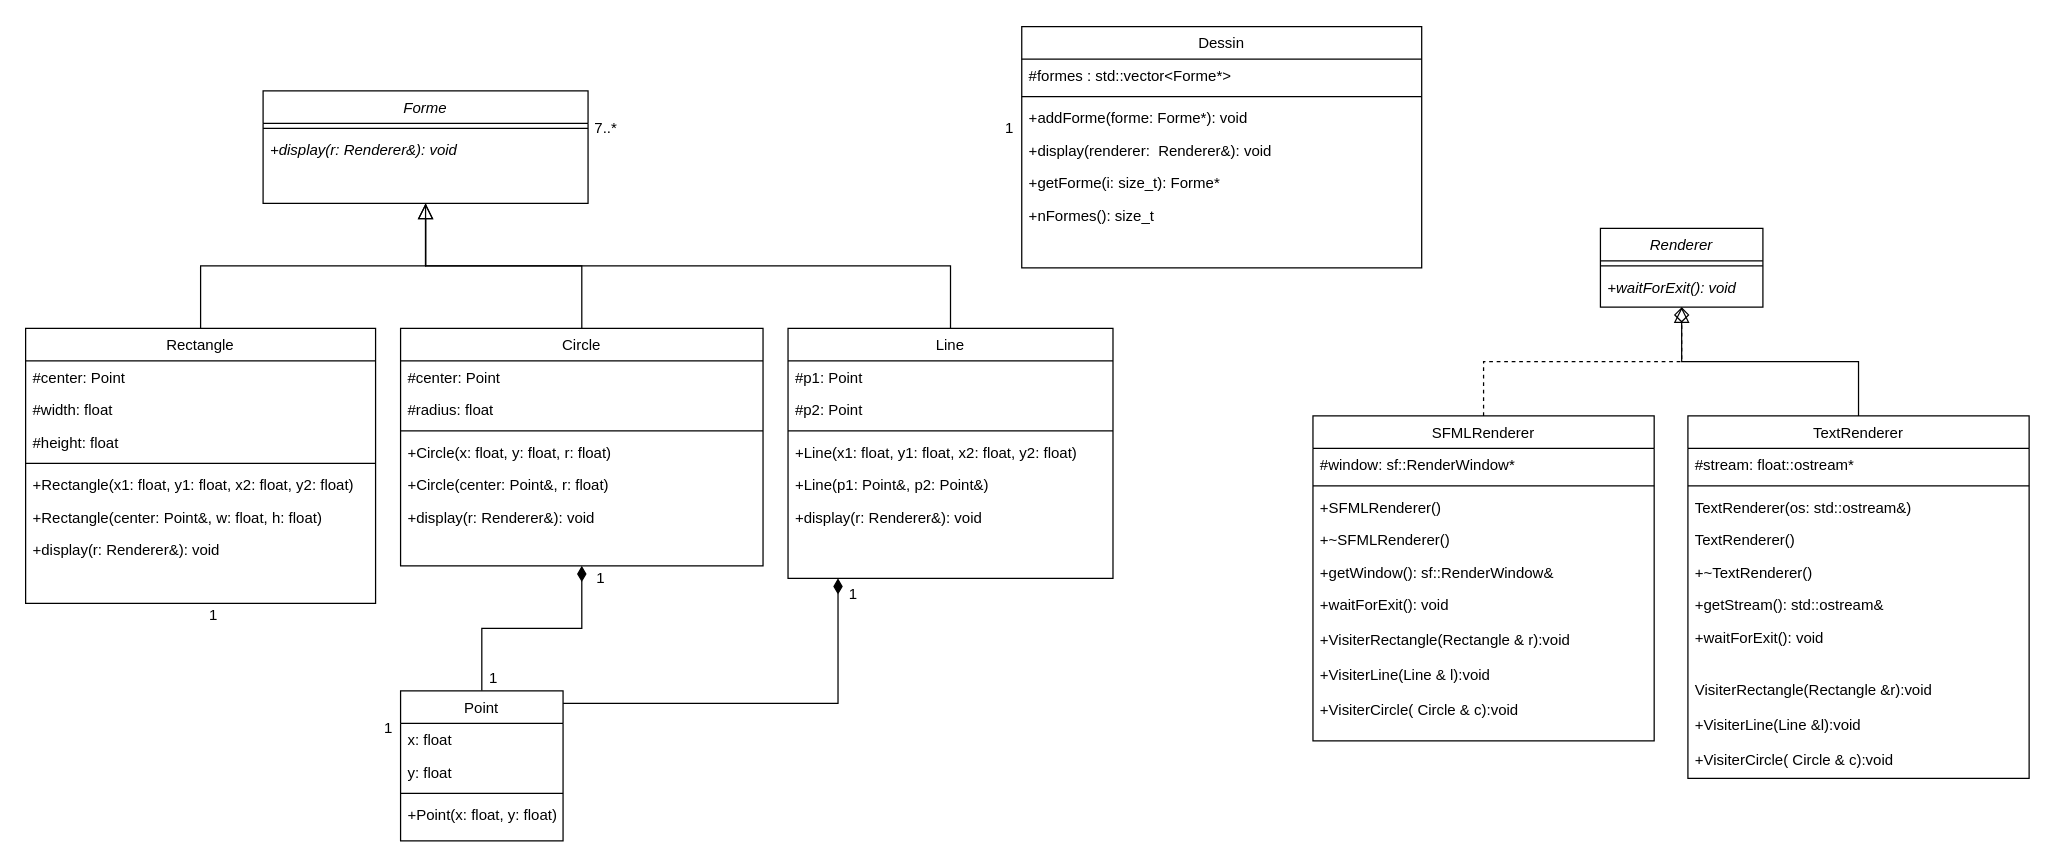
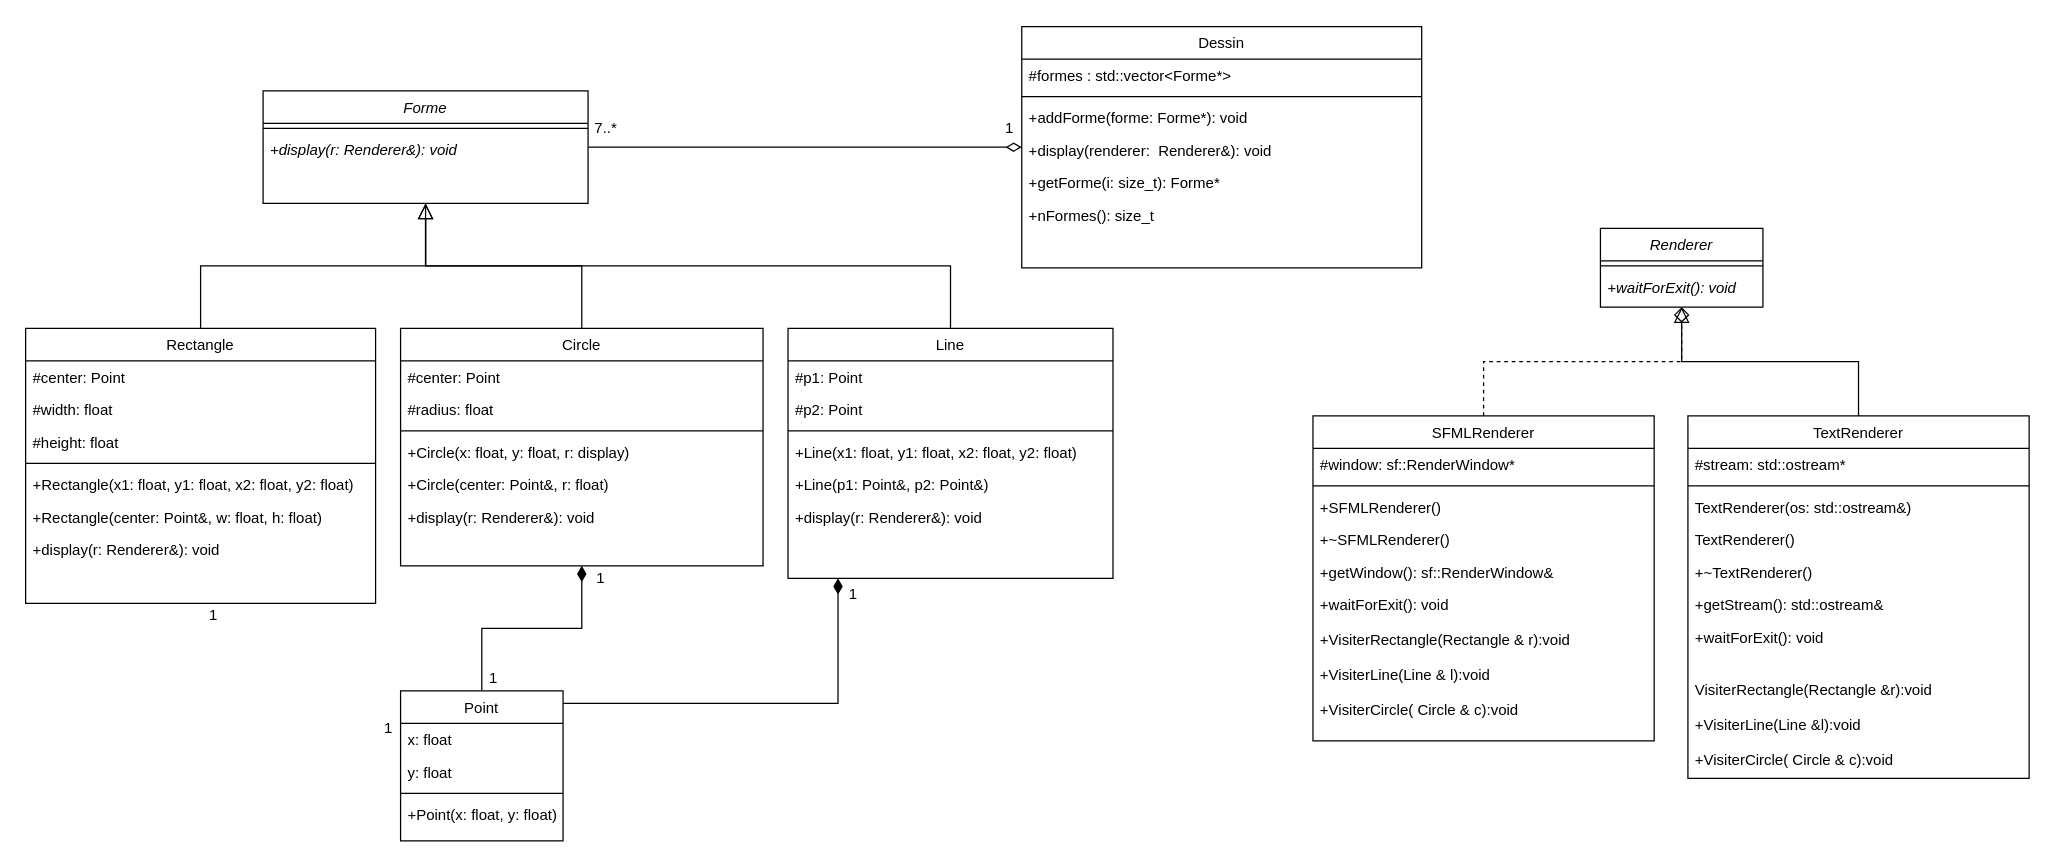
edge "Forme" -> "Dessin": added
node "+Circle(x: float, y: float, r: float)": label "+Circle(x: float, y: float, r: float)" -> "+Circle(x: float, y: float, r: display)"
node "#stream: float::ostream*": label "#stream: float::ostream*" -> "#stream: std::ostream*"
